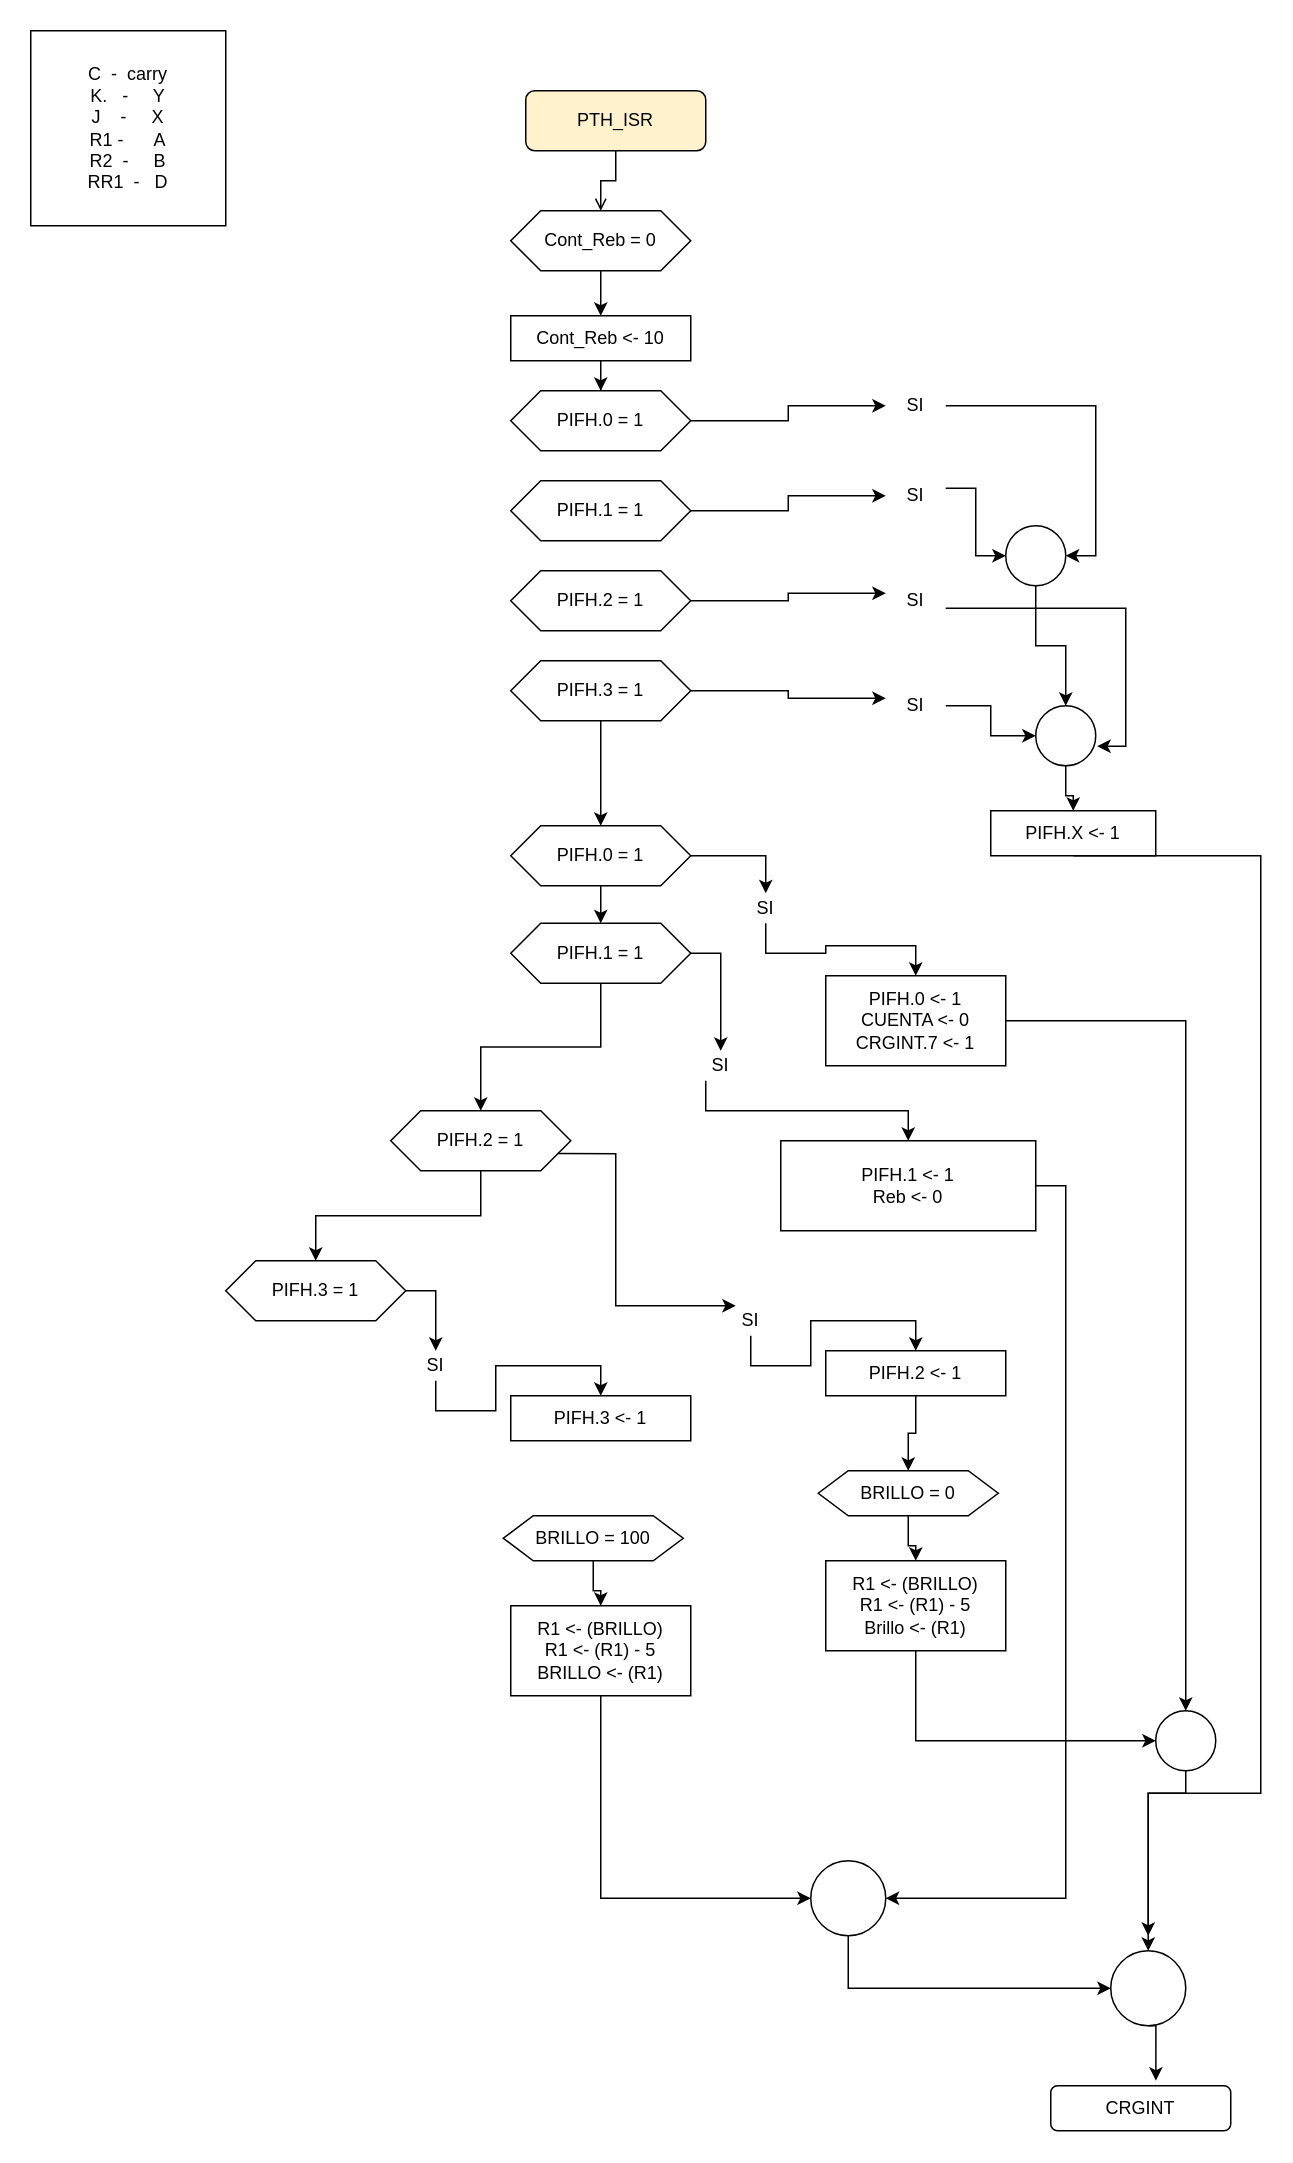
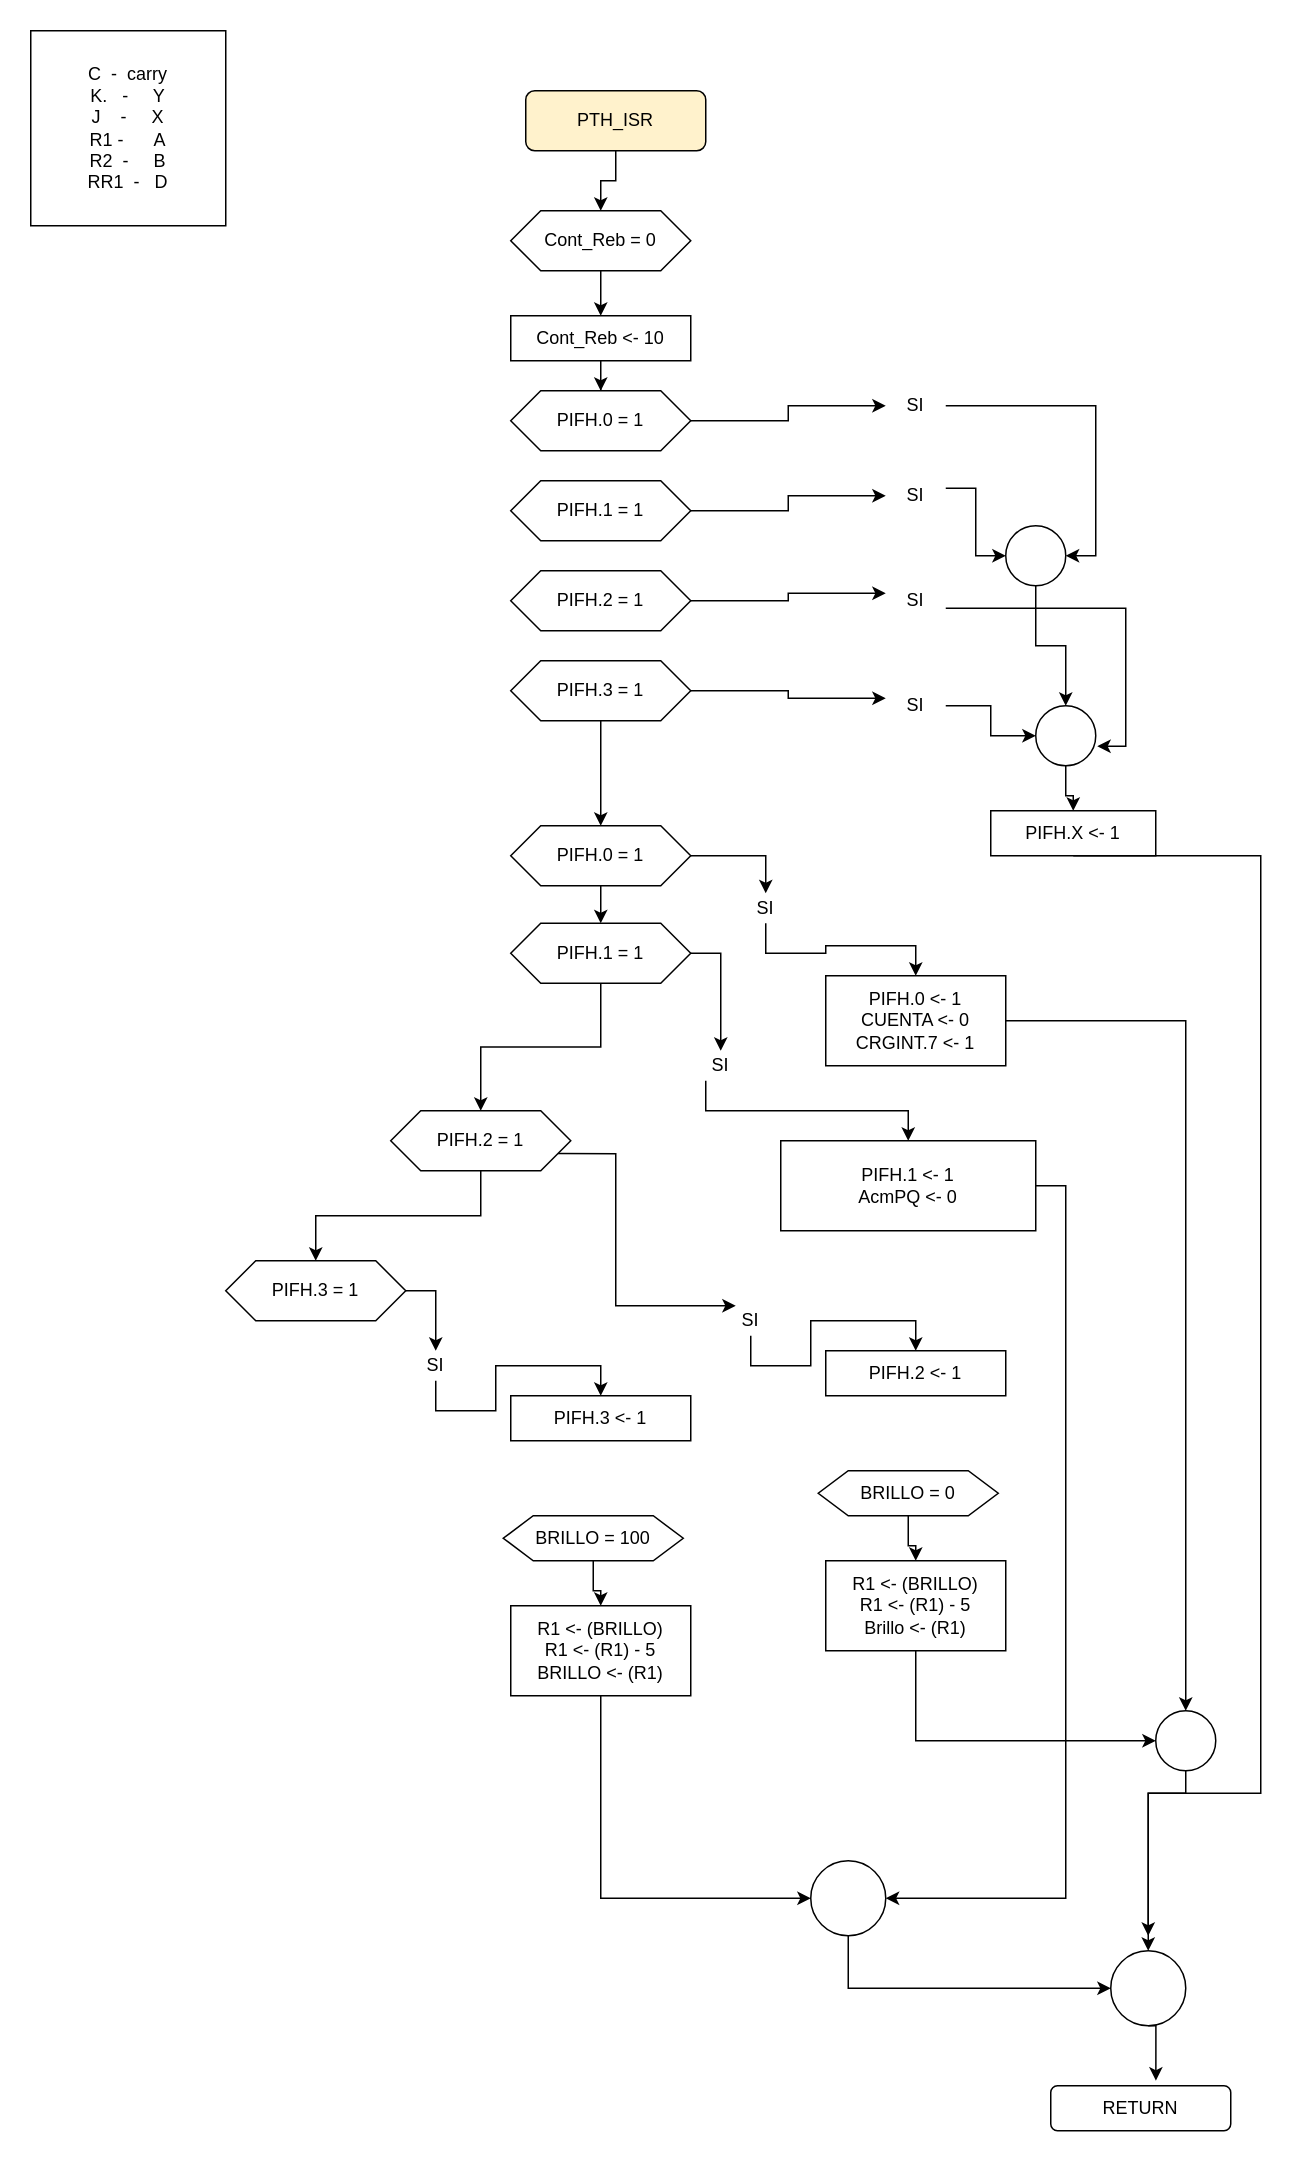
edge "PTH_ISR" -> "Cont_Reb = 0": arrowhead open -> classic
node "PIFH.1 <- 1 Reb <- 0": label "PIFH.1 <- 1 Reb <- 0" -> "PIFH.1 <- 1 AcmPQ <- 0"
edge "PIFH.2 <- 1" -> "BRILLO = 0": removed
node "CRGINT": label "CRGINT" -> "RETURN"
